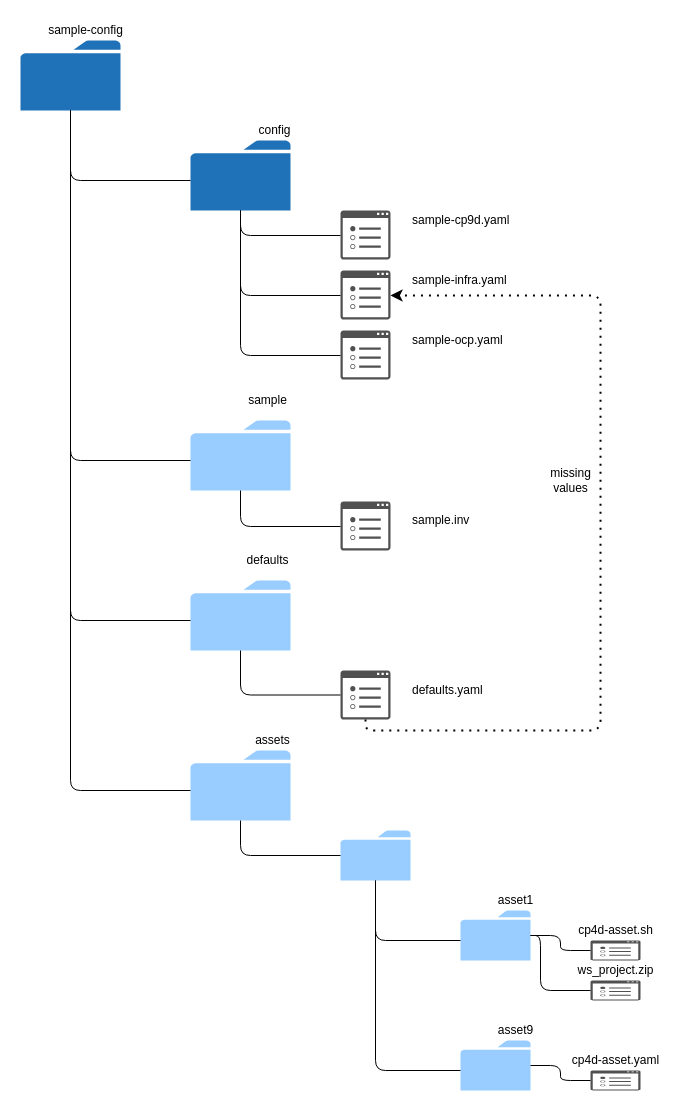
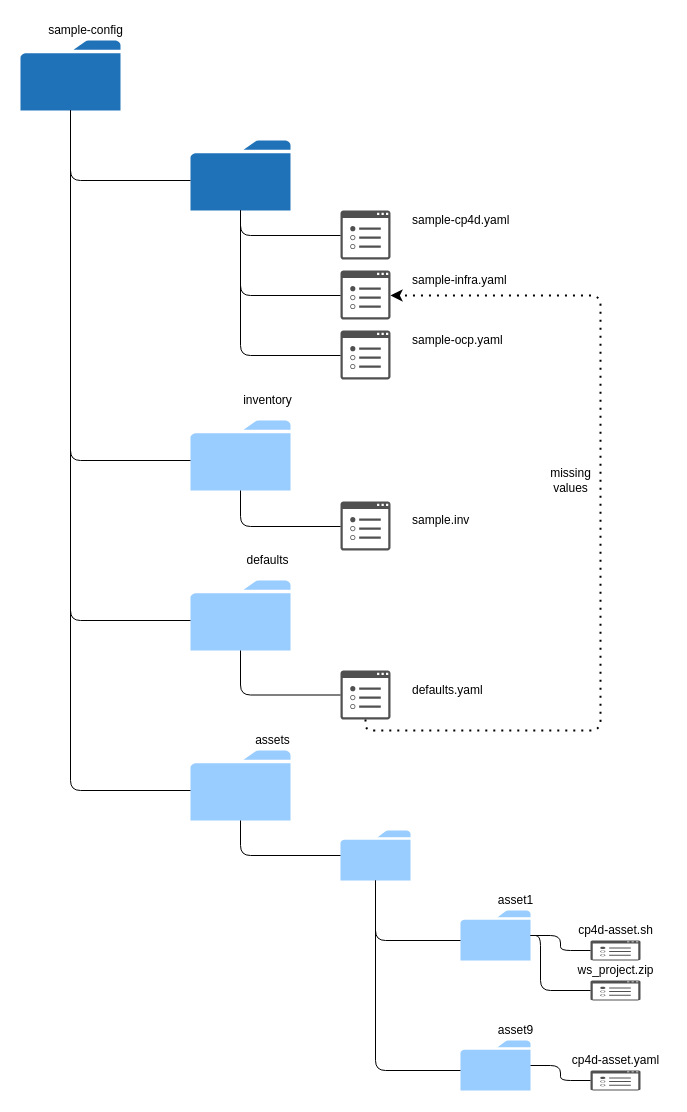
node "config": removed
node "sample-cp9d.yaml": label "sample-cp9d.yaml" -> "sample-cp4d.yaml"
node "sample": label "sample" -> "inventory"
